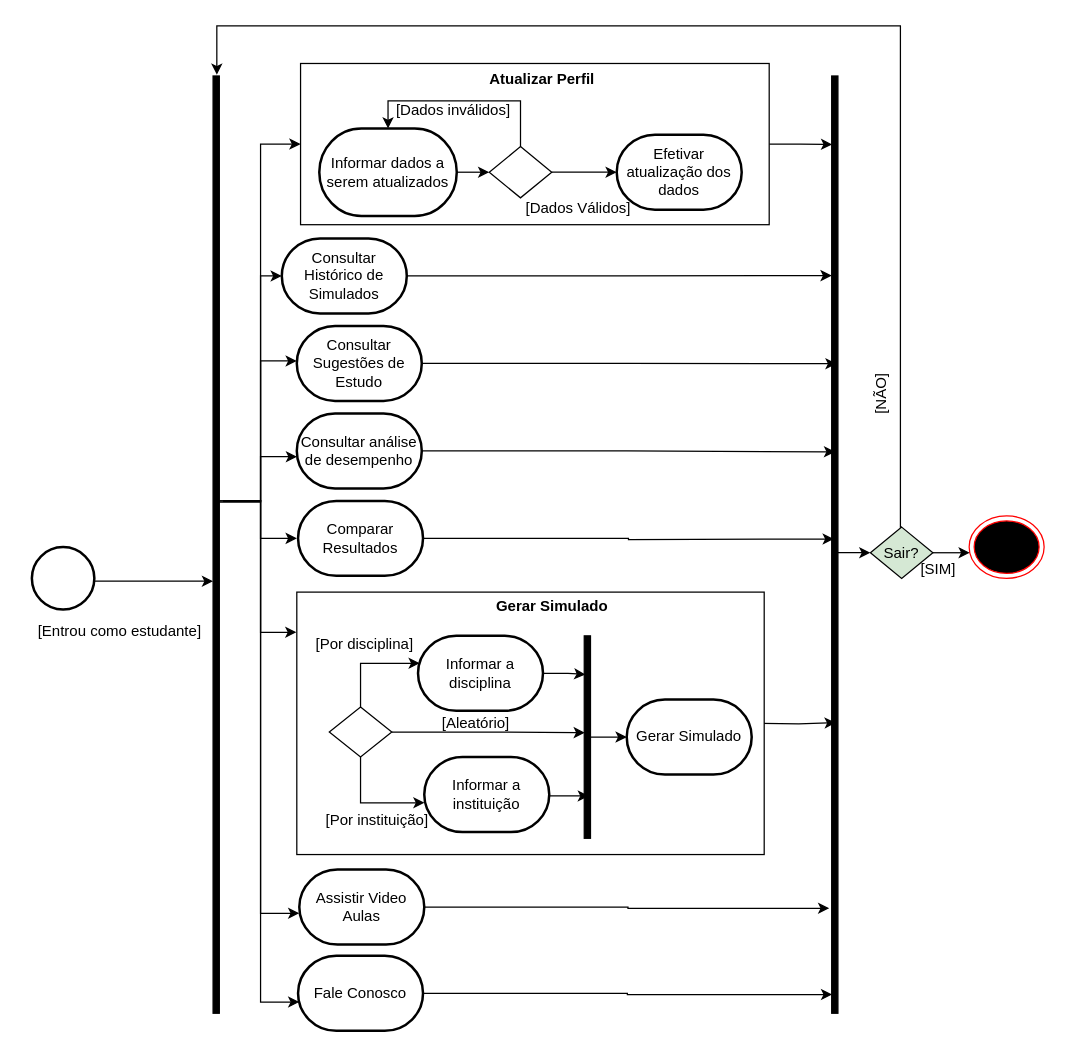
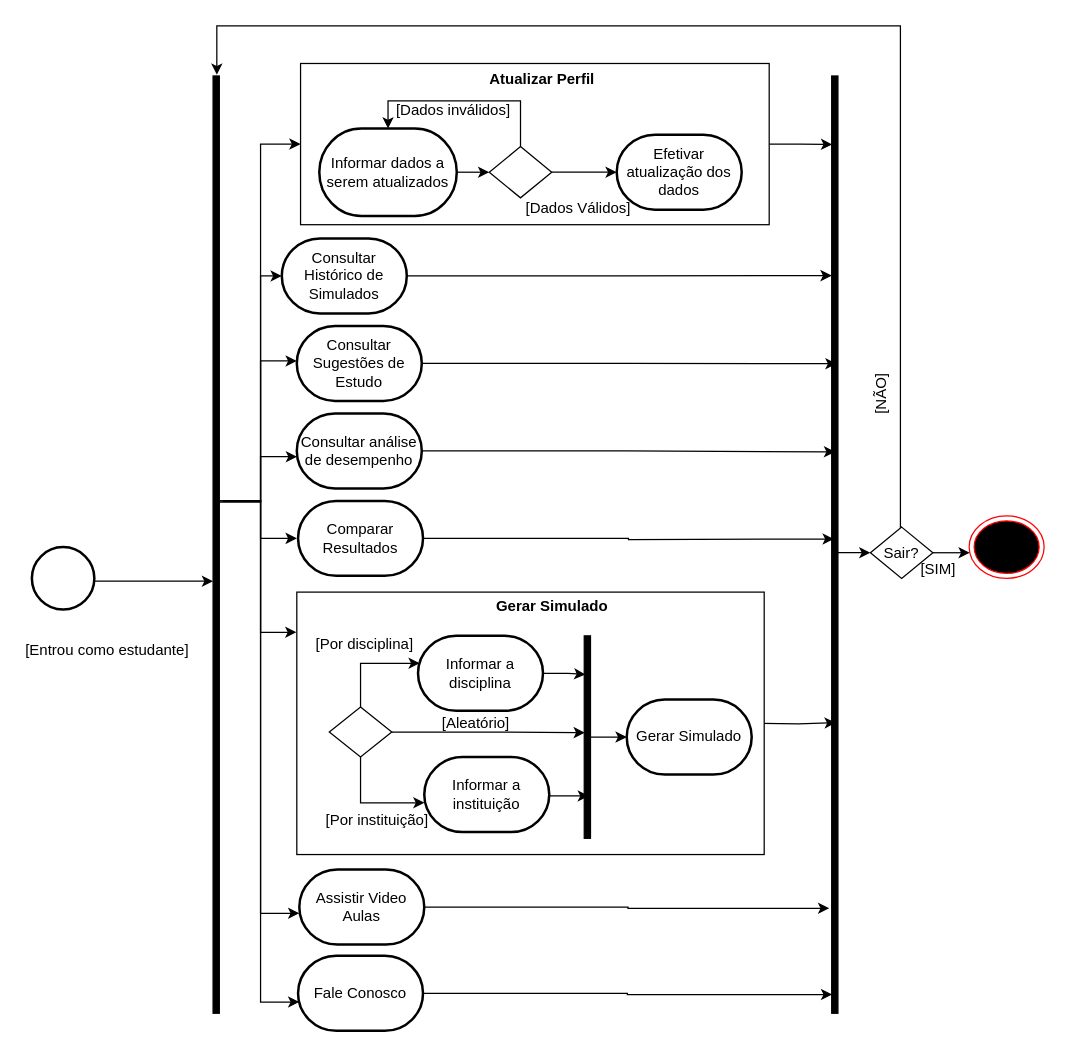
node "Sair?": fillcolor #d5e8d4 -> #ffffff
node "[Entrou como estudante]": moved (119, 632) -> (107, 651)
